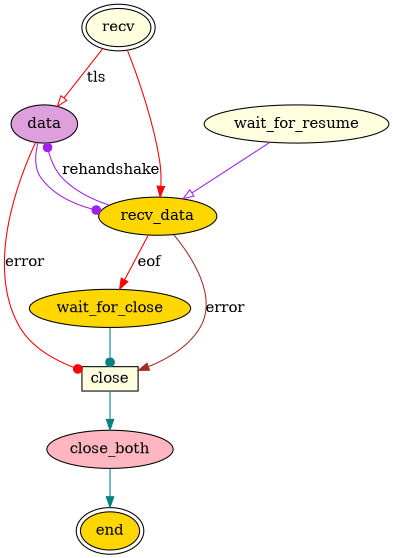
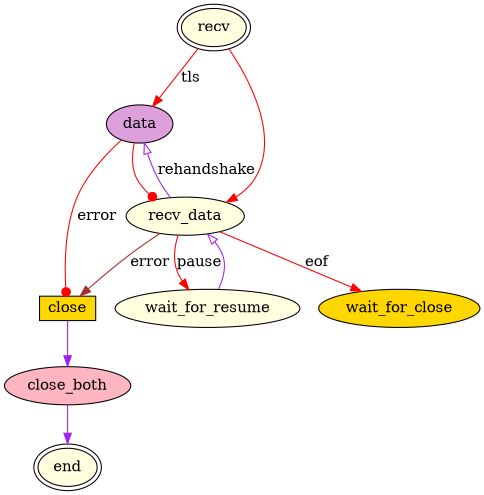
edge "recv" -> "data": arrowhead onormal -> normal
edge "recv_data" -> "data": arrowhead dot -> onormal
edge "data" -> "recv_data": color purple -> red
node "recv_data": fillcolor gold -> lightyellow
edge "recv_data" -> "wait_for_resume": added, label "pause"
edge "wait_for_close" -> "close": removed
node "close": fillcolor lightyellow -> gold
edge "close" -> "close_both": color teal -> purple
edge "close_both" -> "end": color teal -> purple
node "end": fillcolor gold -> lightyellow
